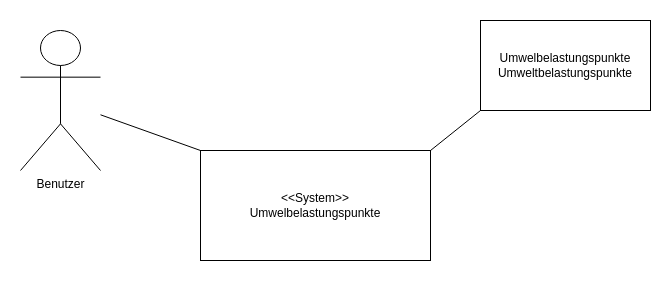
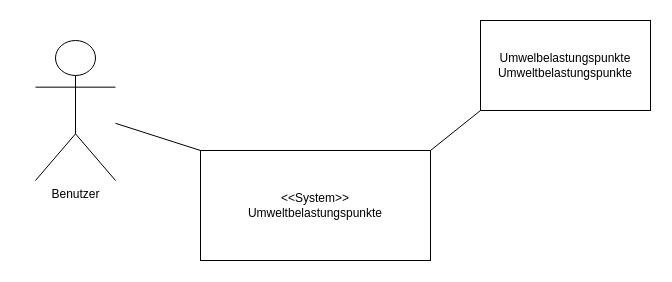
node "Benutzer": moved (61, 101) -> (76, 111)
node "<<System>> Umwelbelastungspunkte": label "<<System>> Umwelbelastungspunkte" -> "<<System>> Umweltbelastungspunkte"
